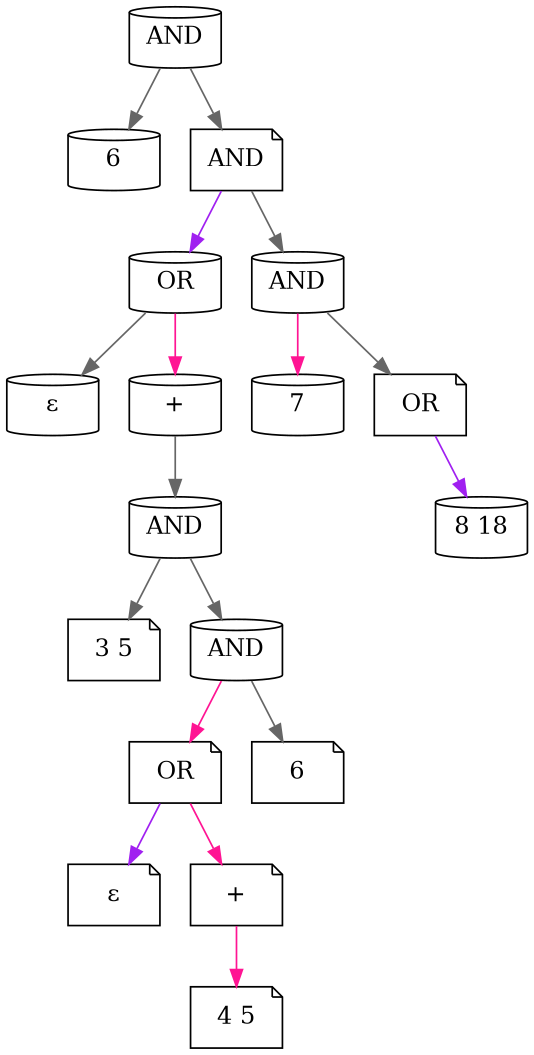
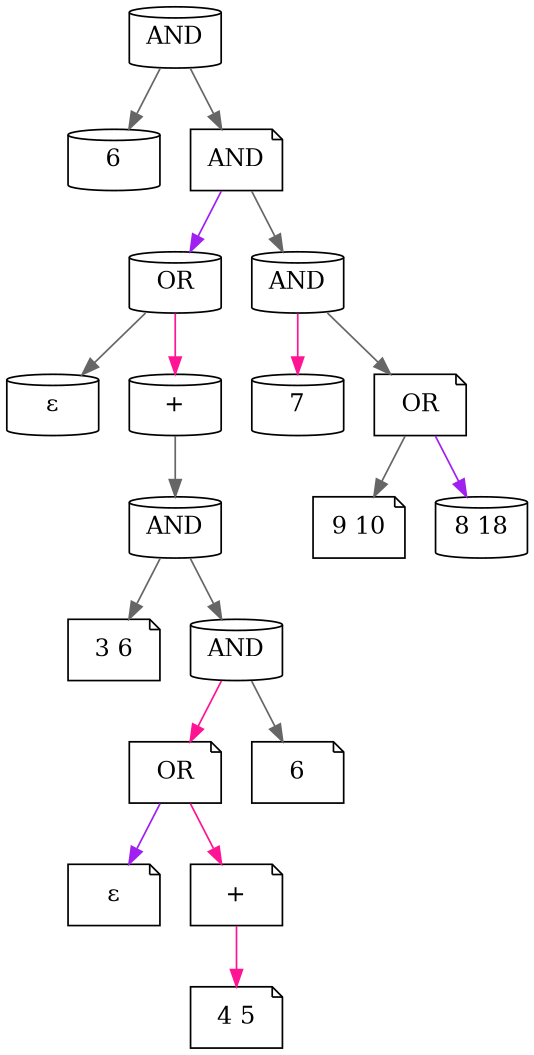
node "9 10": added
node "3 5": label "3 5" -> "3 6"
